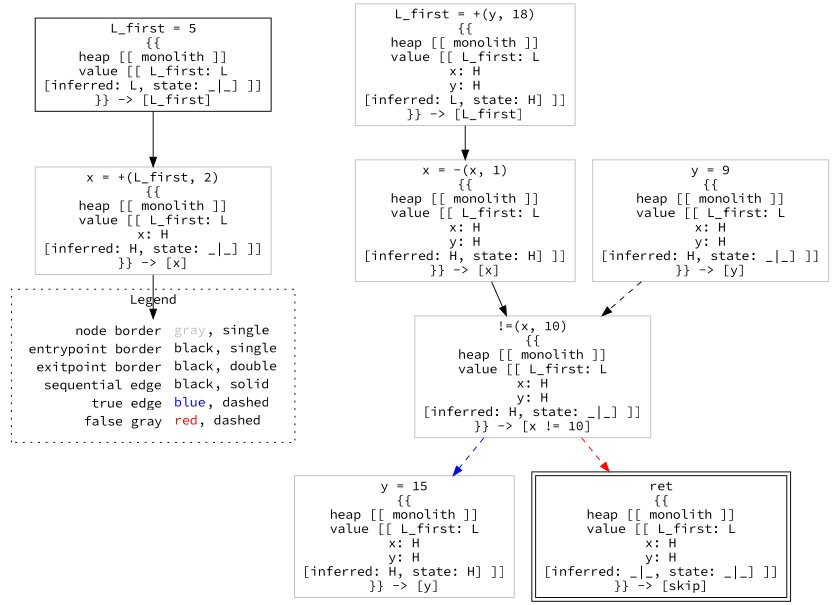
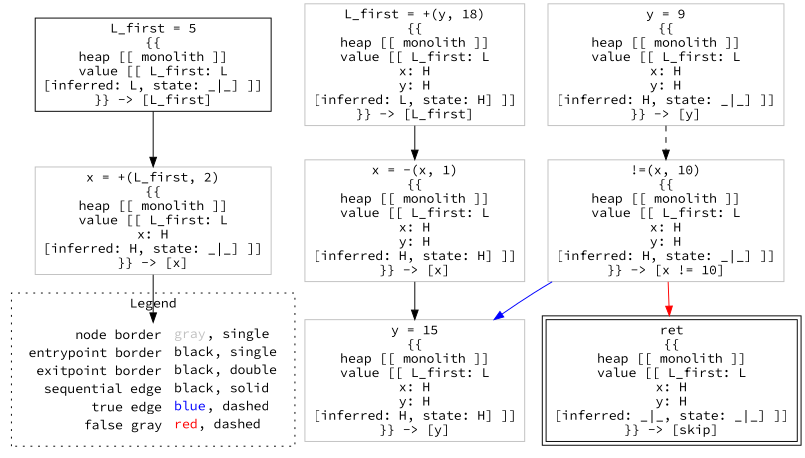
edge "x = -(x, 1)" -> "!=(x, 10)": now "x = -(x, 1)" -> "y = 15"
edge "!=(x, 10)" -> "ret": style dashed -> solid
edge "!=(x, 10)" -> "y = 15": style dashed -> solid
